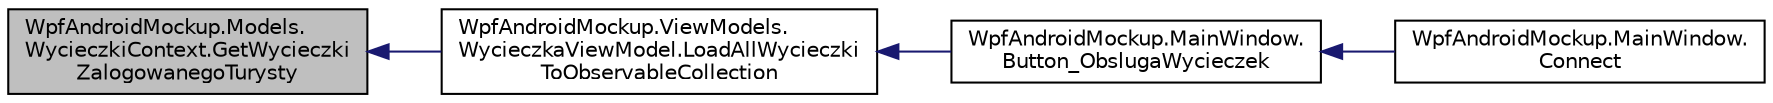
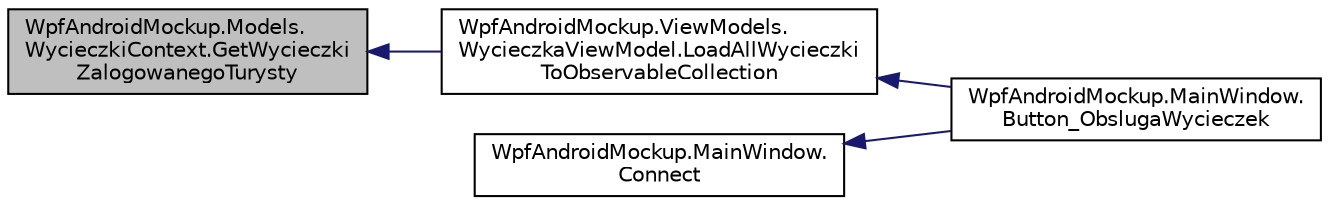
edge "WpfAndroidMockup.MainWindow. Connect" -> "WpfAndroidMockup.MainWindow. Button_ObslugaWycieczek": reversed
